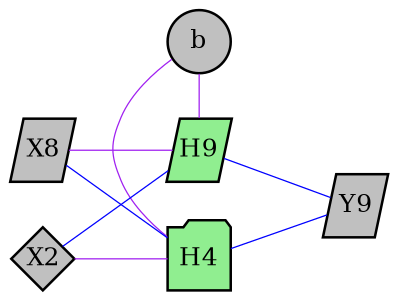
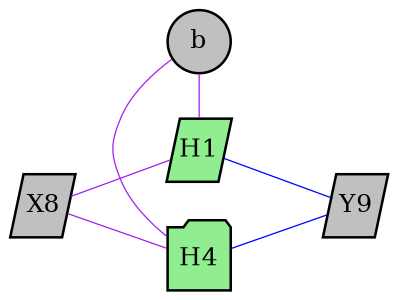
node "H9": label "H9" -> "H1"
edge "X8" -- "H4": color blue -> purple
node "X2": removed
